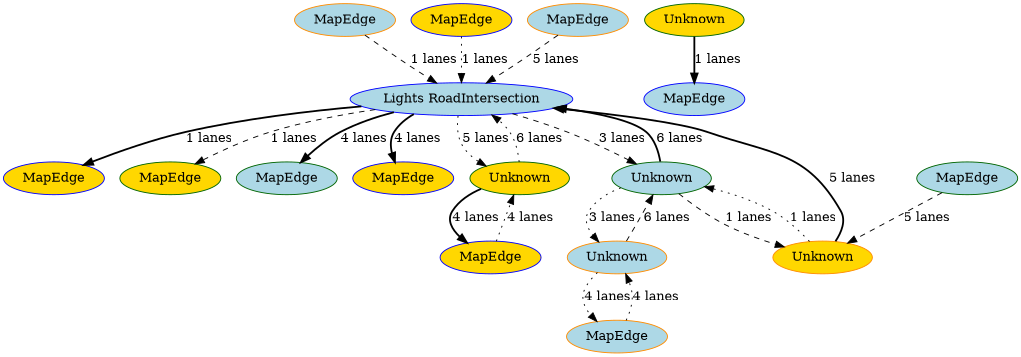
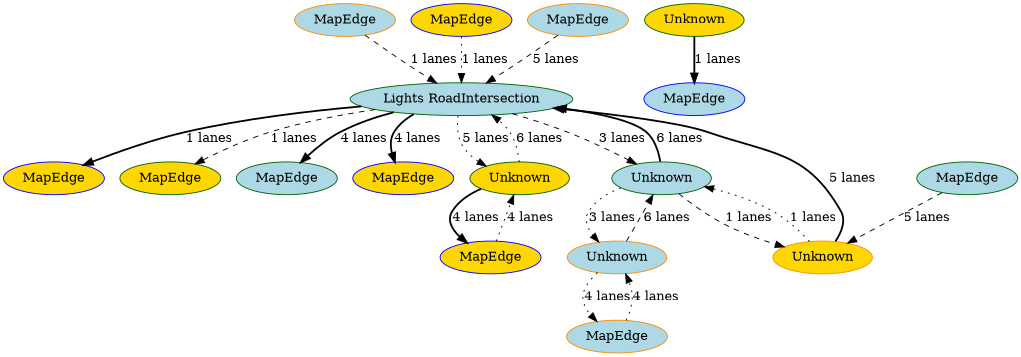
node "Lights RoadIntersection": color blue -> darkgreen
